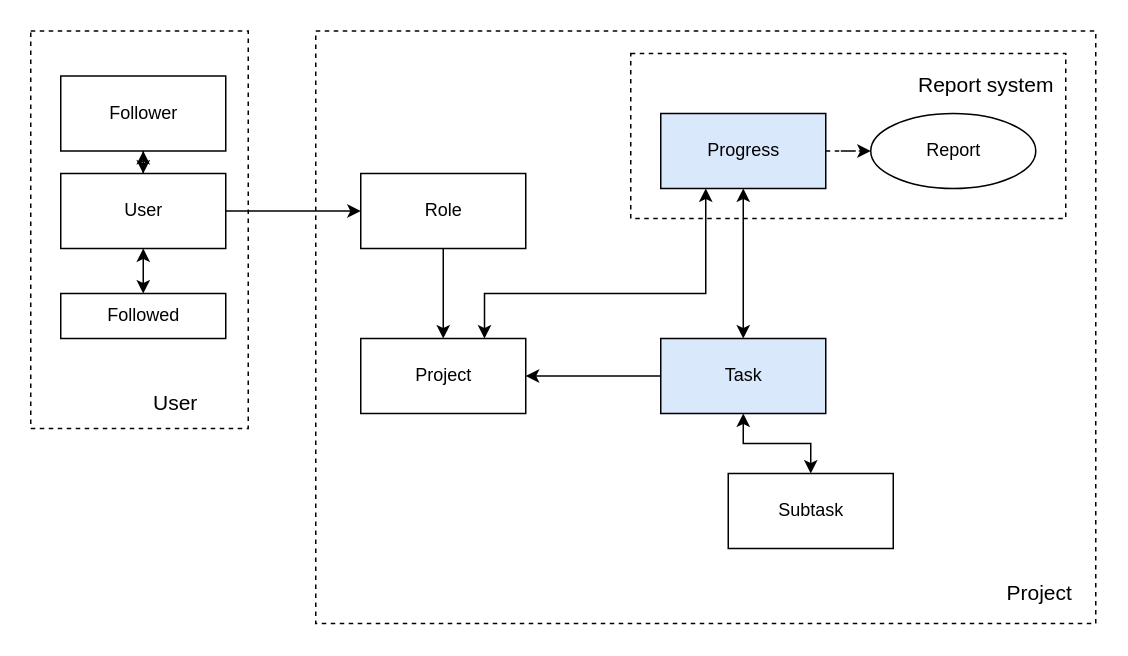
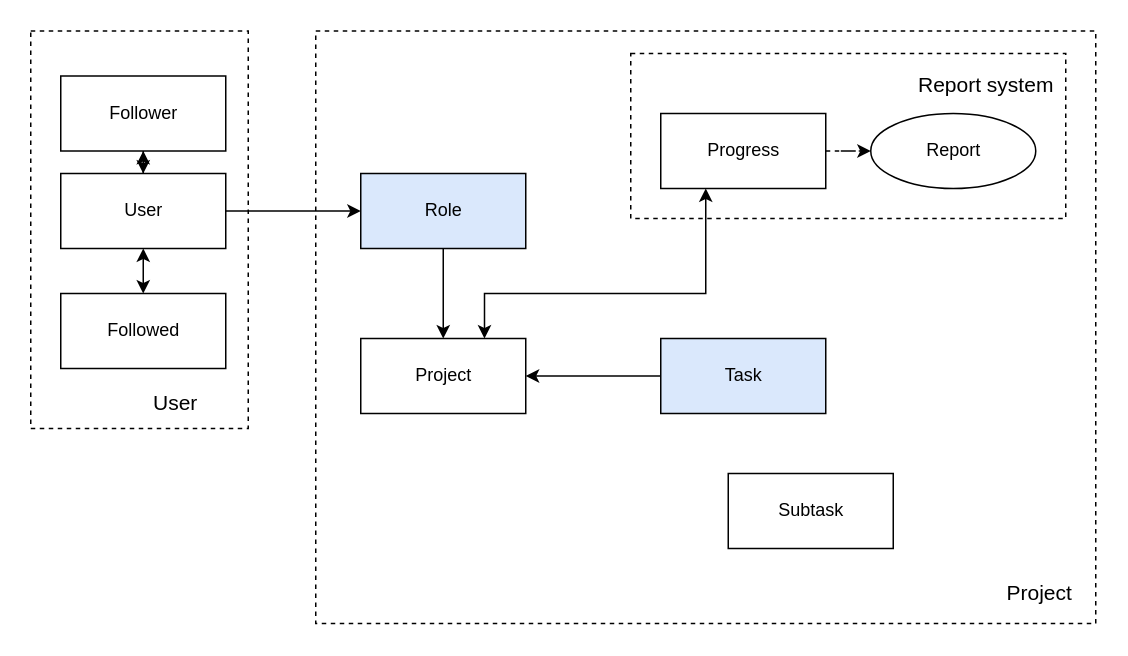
node "Progress": fillcolor #dae8fc -> #ffffff
node "Role": fillcolor #ffffff -> #dae8fc
edge "Progress" -- "Task": removed
node "Followed": size 165x45 -> 165x75
edge "Task" -- "Subtask": removed
